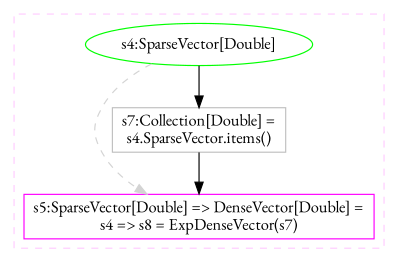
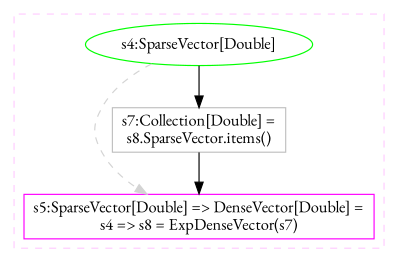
node "s7:Collection[Double] = s4.SparseVector.items()": label "s7:Collection[Double] = s4.SparseVector.items()" -> "s7:Collection[Double] = s8.SparseVector.items()"
